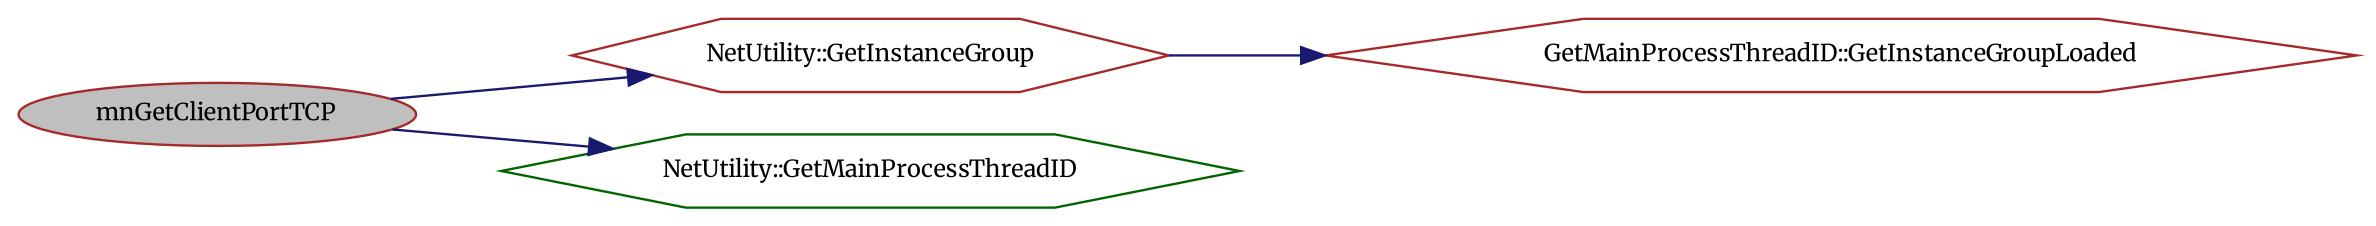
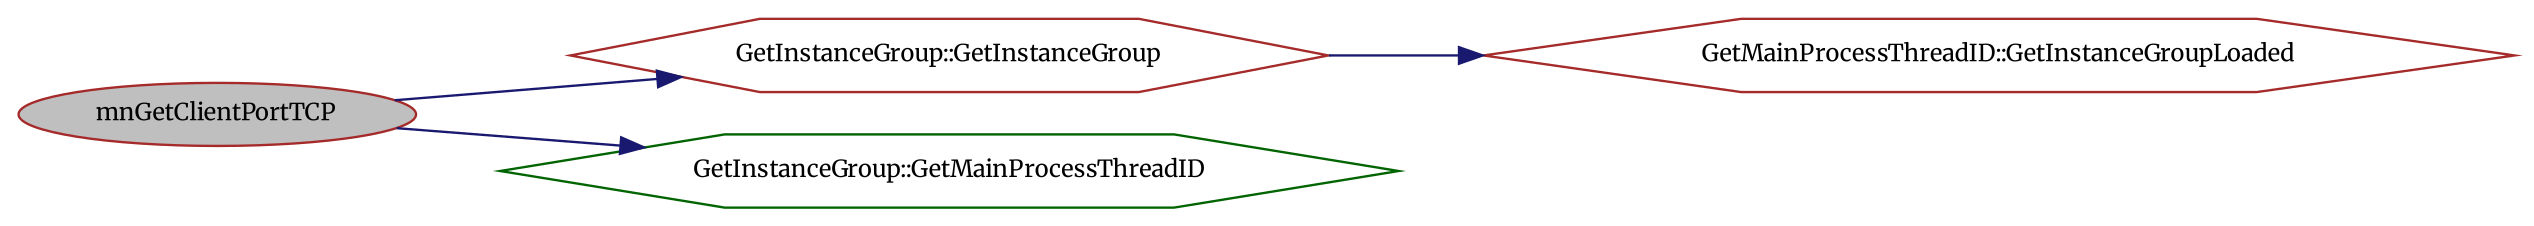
node "NetUtility::GetInstanceGroup": label "NetUtility::GetInstanceGroup" -> "GetInstanceGroup::GetInstanceGroup"
node "NetUtility::GetMainProcessThreadID": label "NetUtility::GetMainProcessThreadID" -> "GetInstanceGroup::GetMainProcessThreadID"
